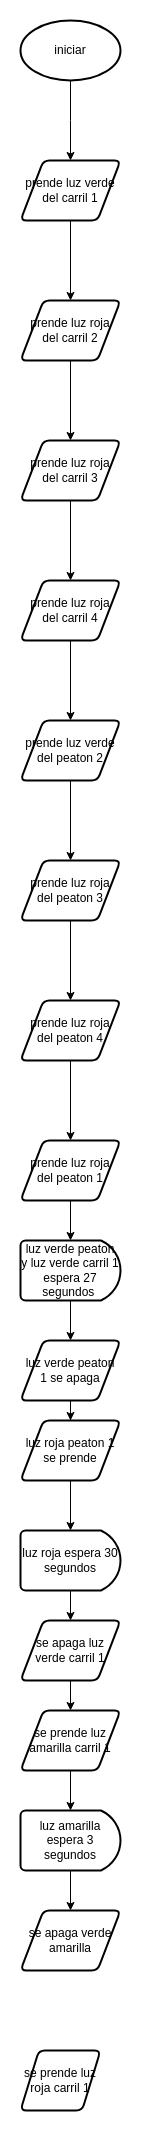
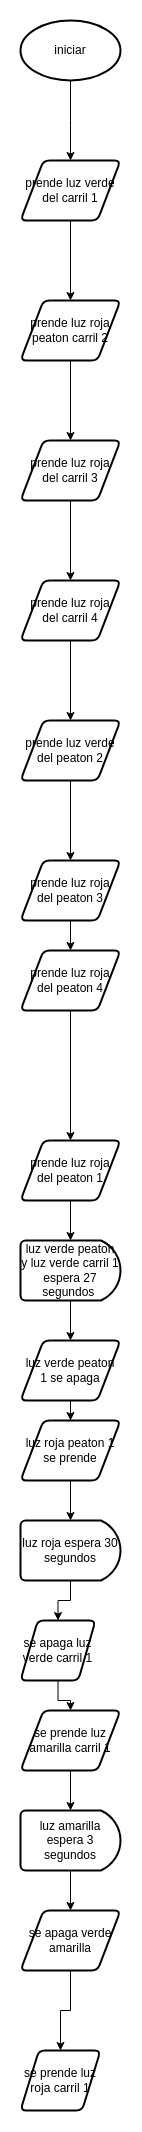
node "prende luz roja del carril 2": label "prende luz roja del carril 2" -> "prende luz roja peaton carril 2"
node "prende luz roja del peaton 4": moved (71, 1031) -> (71, 981)
node "luz roja espera 30 segundos": moved (71, 1561) -> (71, 1551)
node "se apaga luz verde carril 1": size 100x60 -> 75x60
edge "se apaga verde amarilla" -> "se prende luz roja carril 1": added
